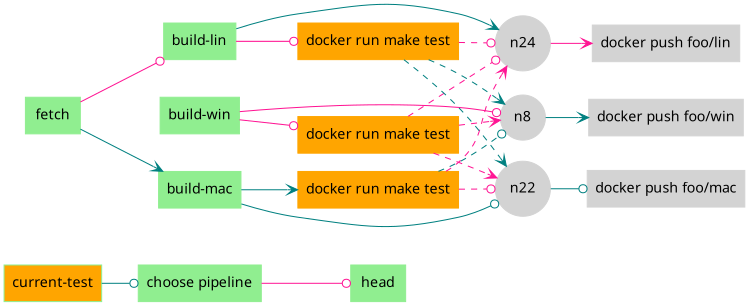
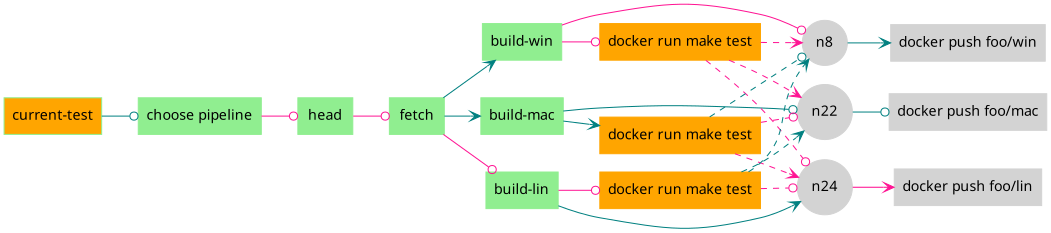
edge "fetch" -> "build-win": added
edge "head" -> "fetch": added
